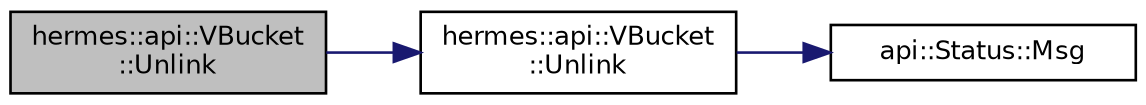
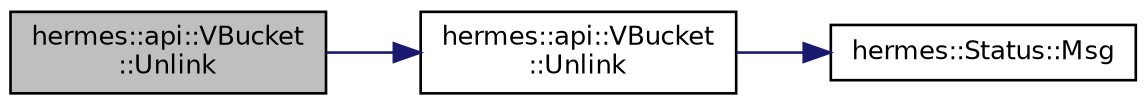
node "api::Status::Msg": label "api::Status::Msg" -> "hermes::Status::Msg"
